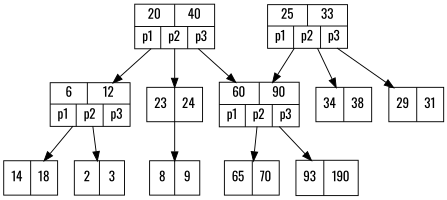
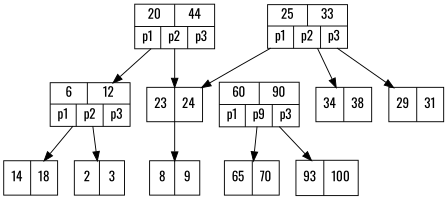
node "20": text "40" -> "44"
edge "25" -> "60": now "25" -> "23"
edge "20" -> "60": removed
node "60": text "p2" -> "p9"
node "93": text "190" -> "100"
